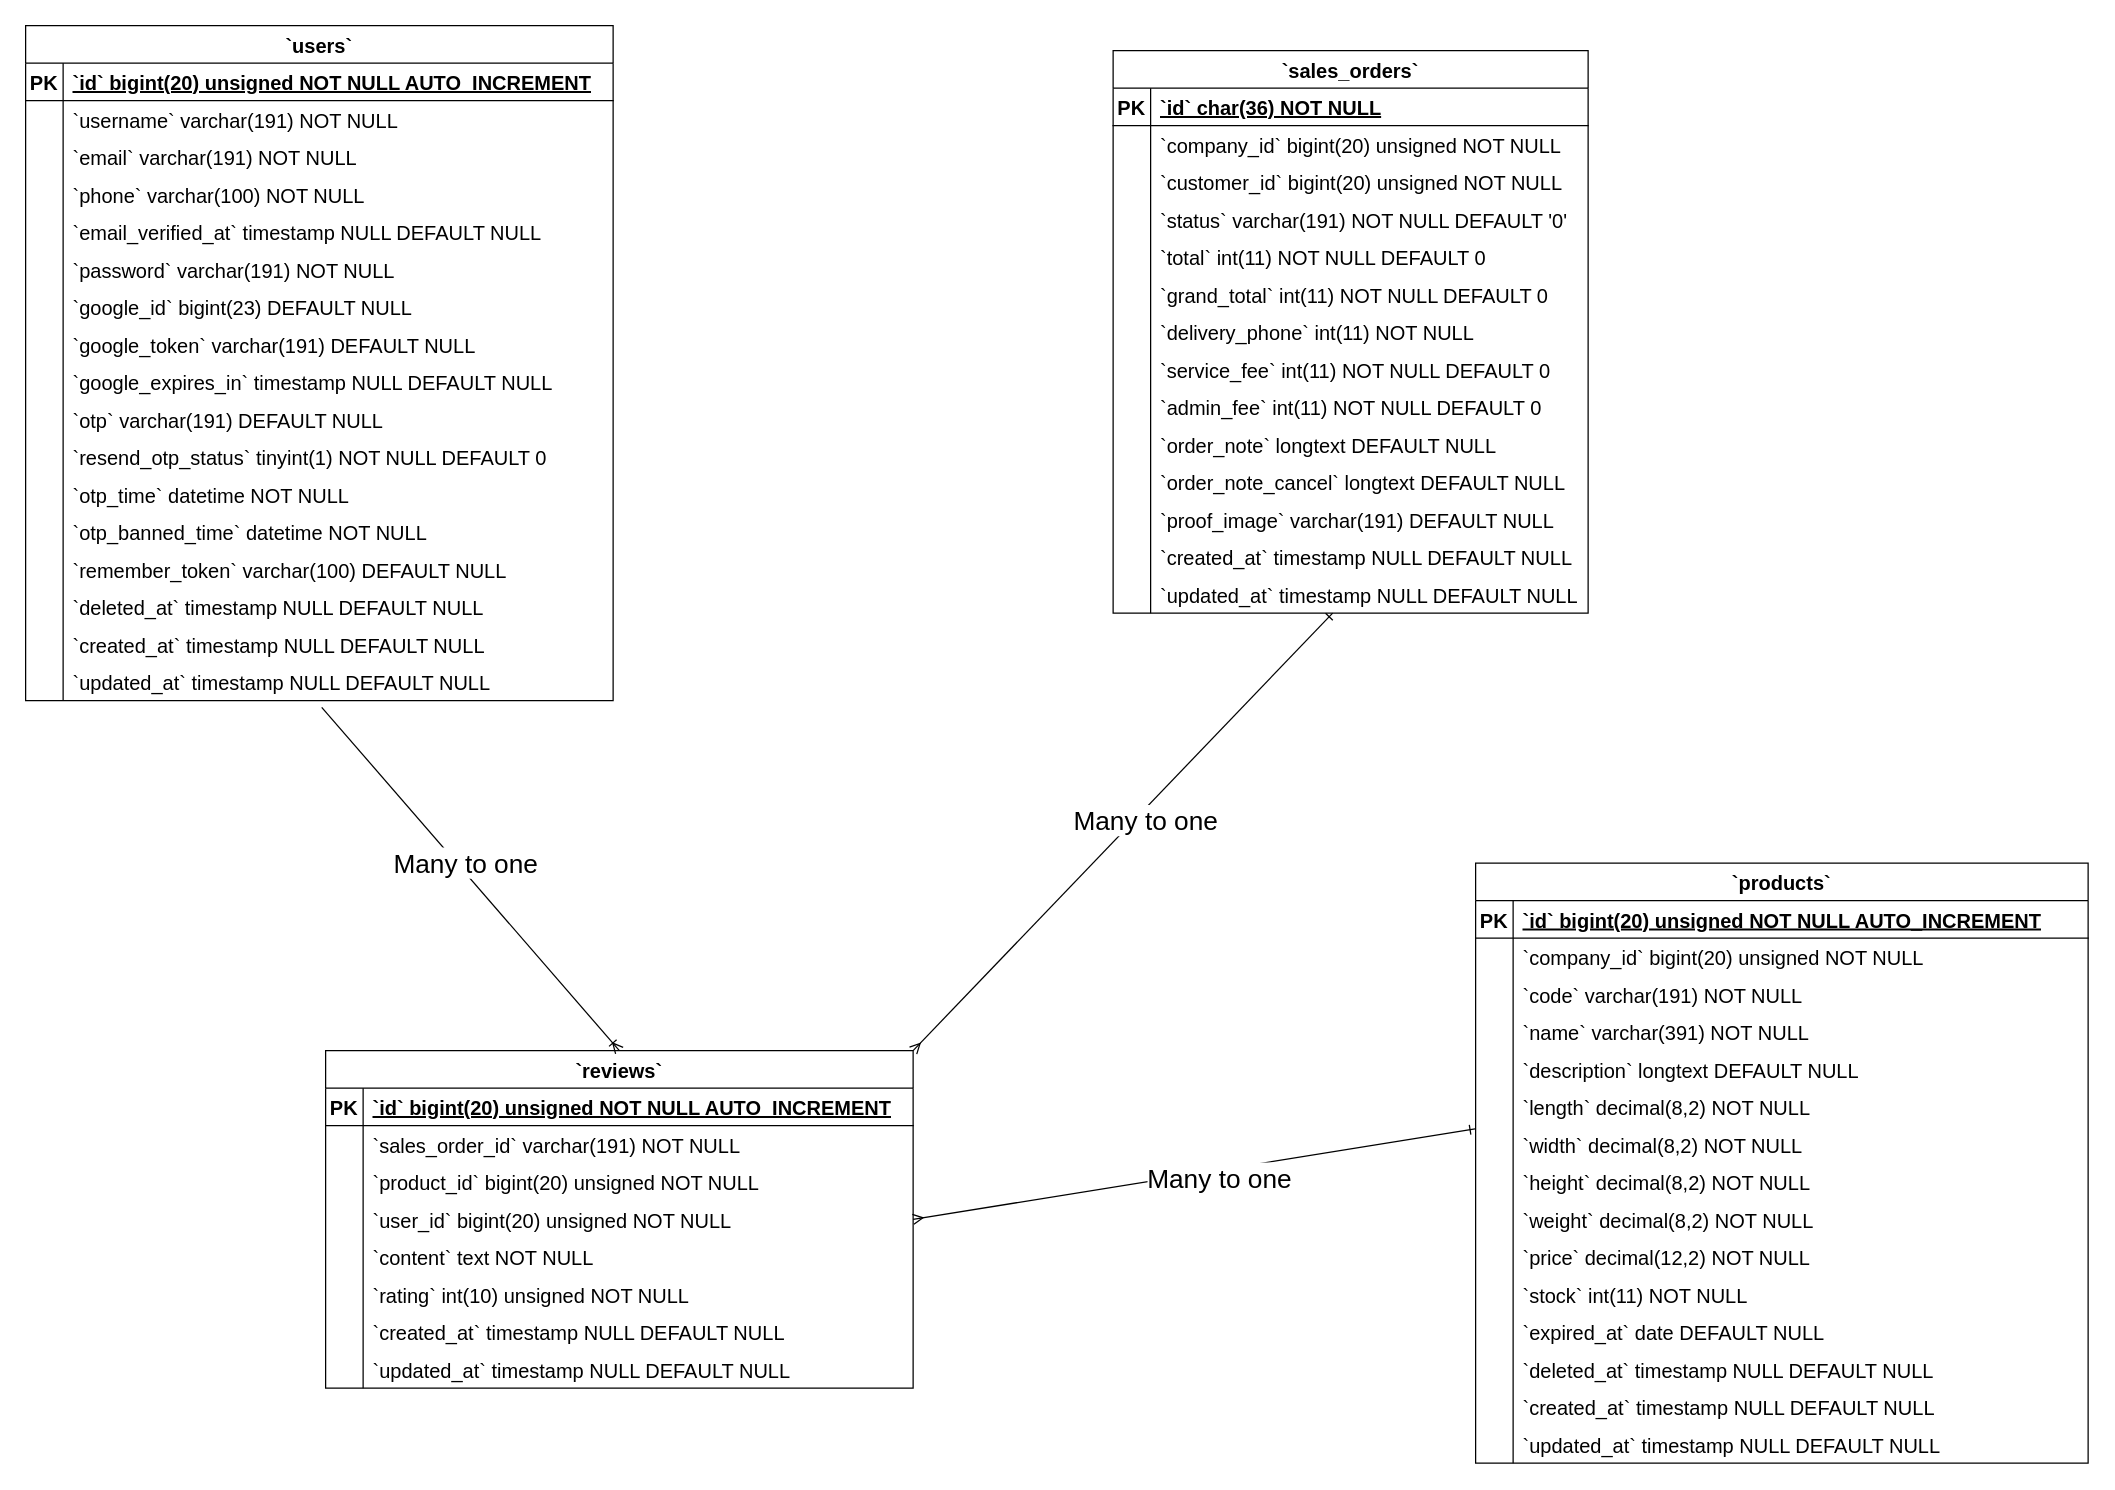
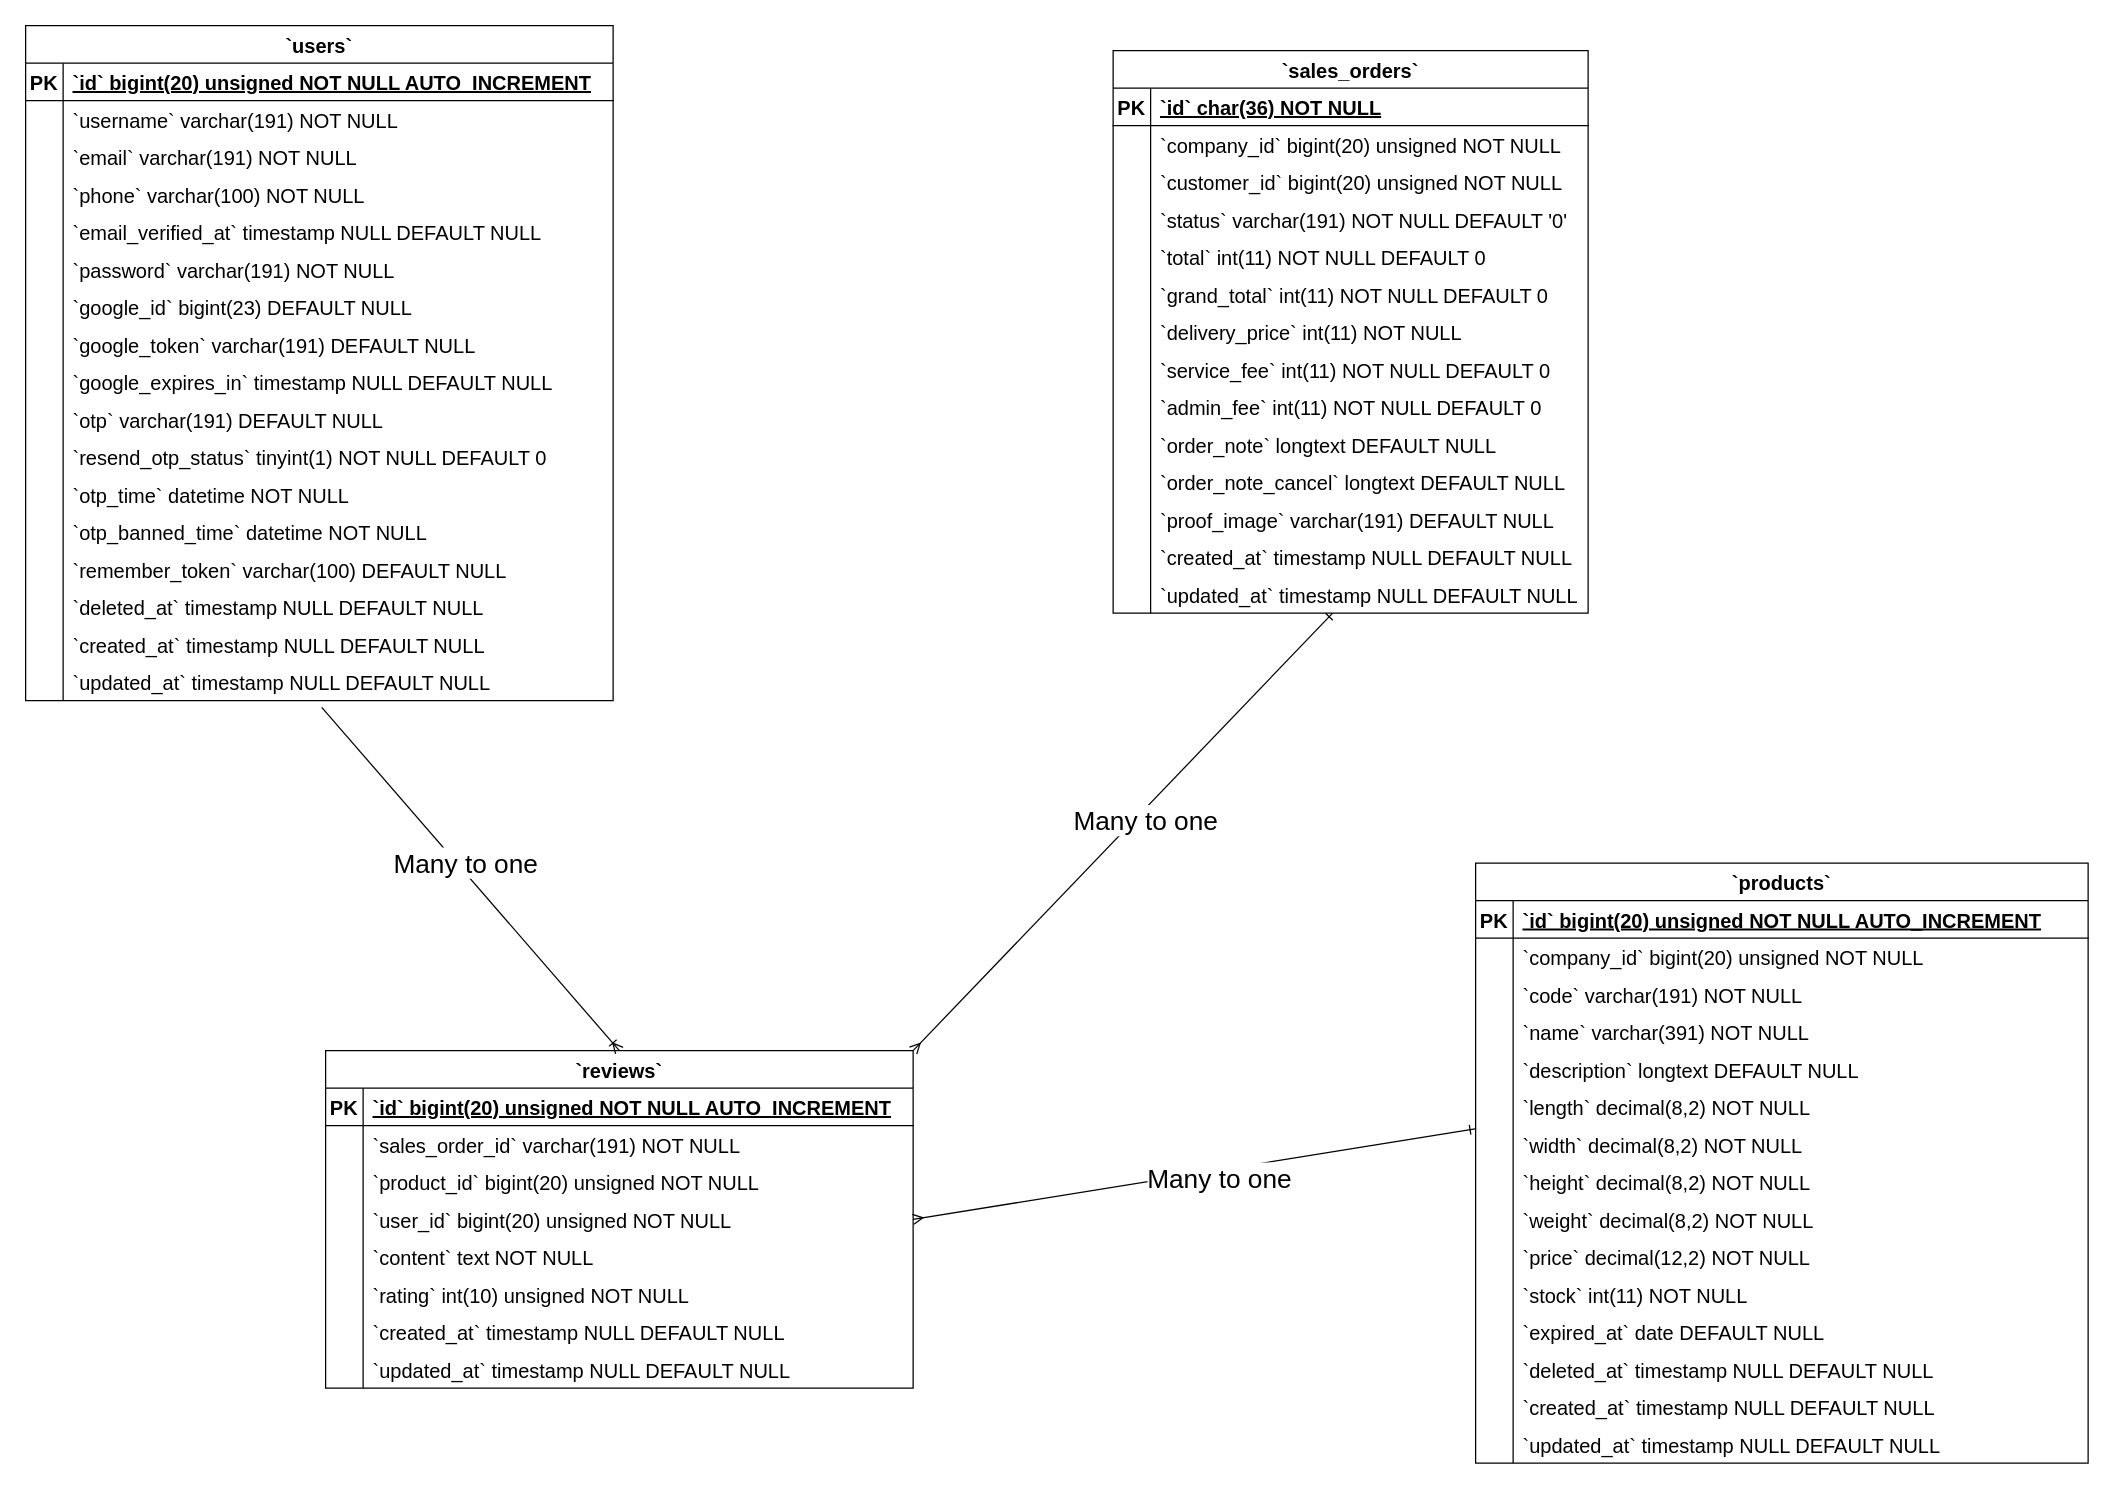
node "`delivery_phone` int(11) NOT NULL": label "`delivery_phone` int(11) NOT NULL" -> "`delivery_price` int(11) NOT NULL"
